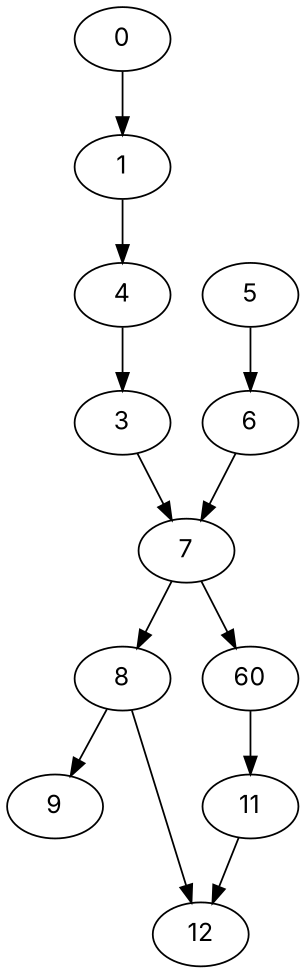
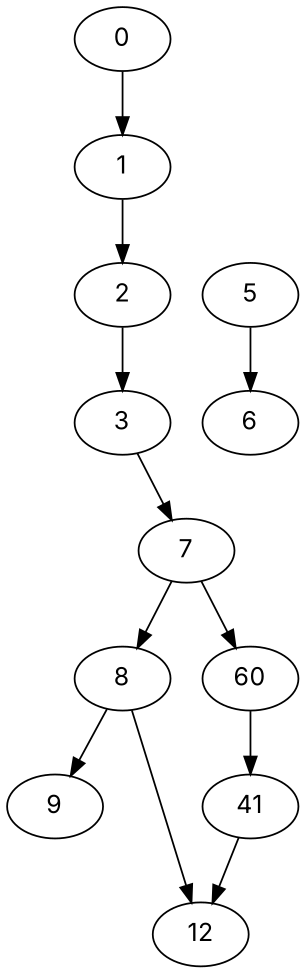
node "4": label "4" -> "2"
edge "6" -> "7": removed
node "11": label "11" -> "41"
